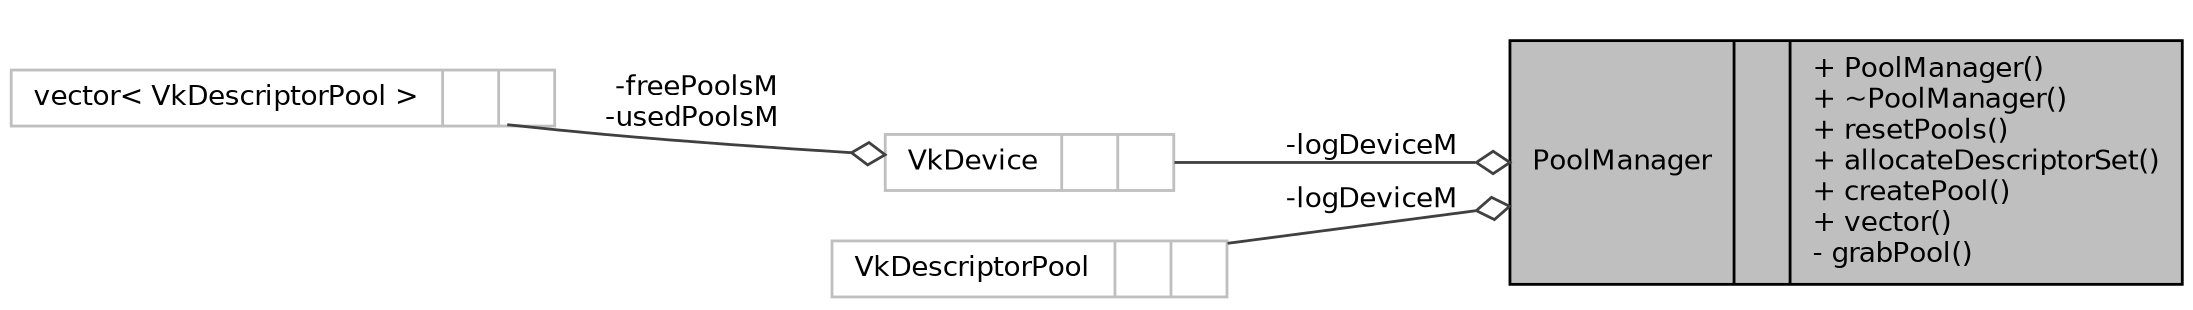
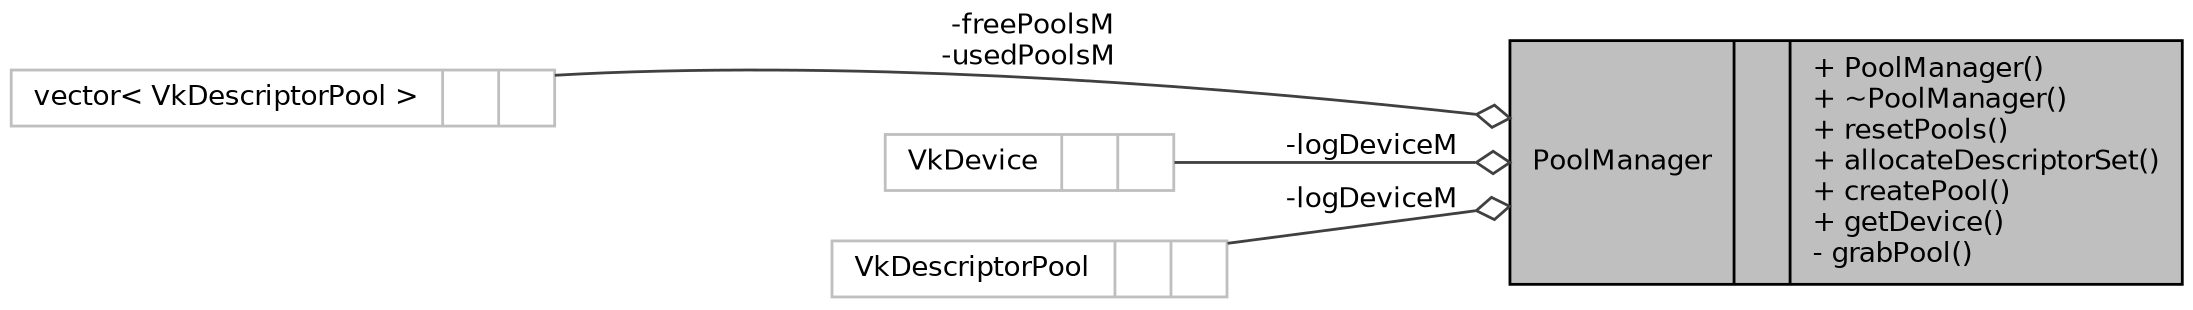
edge "vector< VkDescriptorPool >" -> "VkDevice": now "vector< VkDescriptorPool >" -> "PoolManager"
node "PoolManager": text "+ vector()" -> "+ getDevice()"
